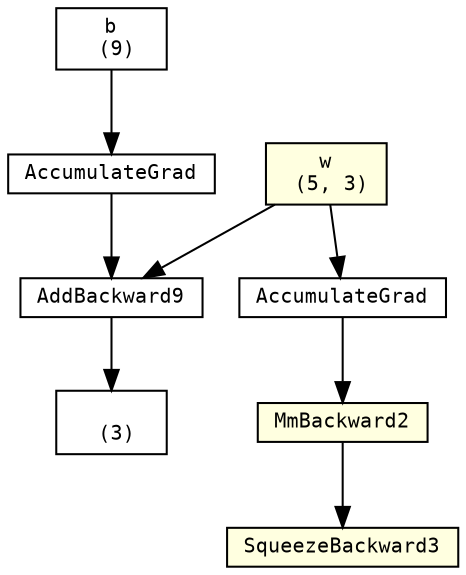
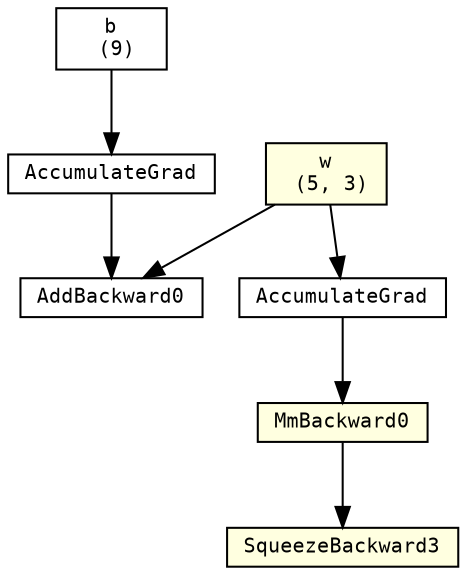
node "AddBackward9": label "AddBackward9" -> "AddBackward0"
node "(3)": removed
node "MmBackward2": label "MmBackward2" -> "MmBackward0"
